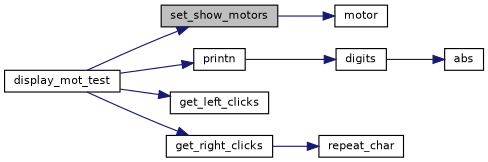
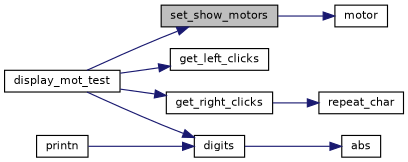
edge "display_mot_test" -> "printn": now "display_mot_test" -> "digits"
